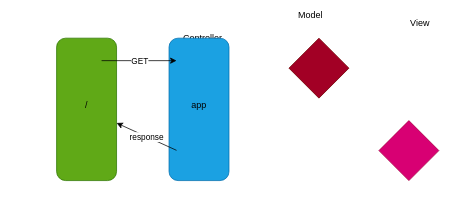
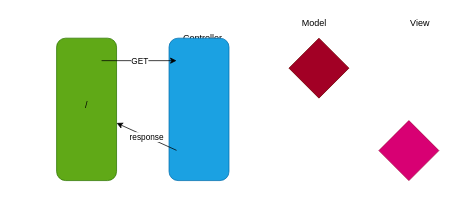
node "Model": moved (311, 15) -> (315, 23)
node "app": removed
